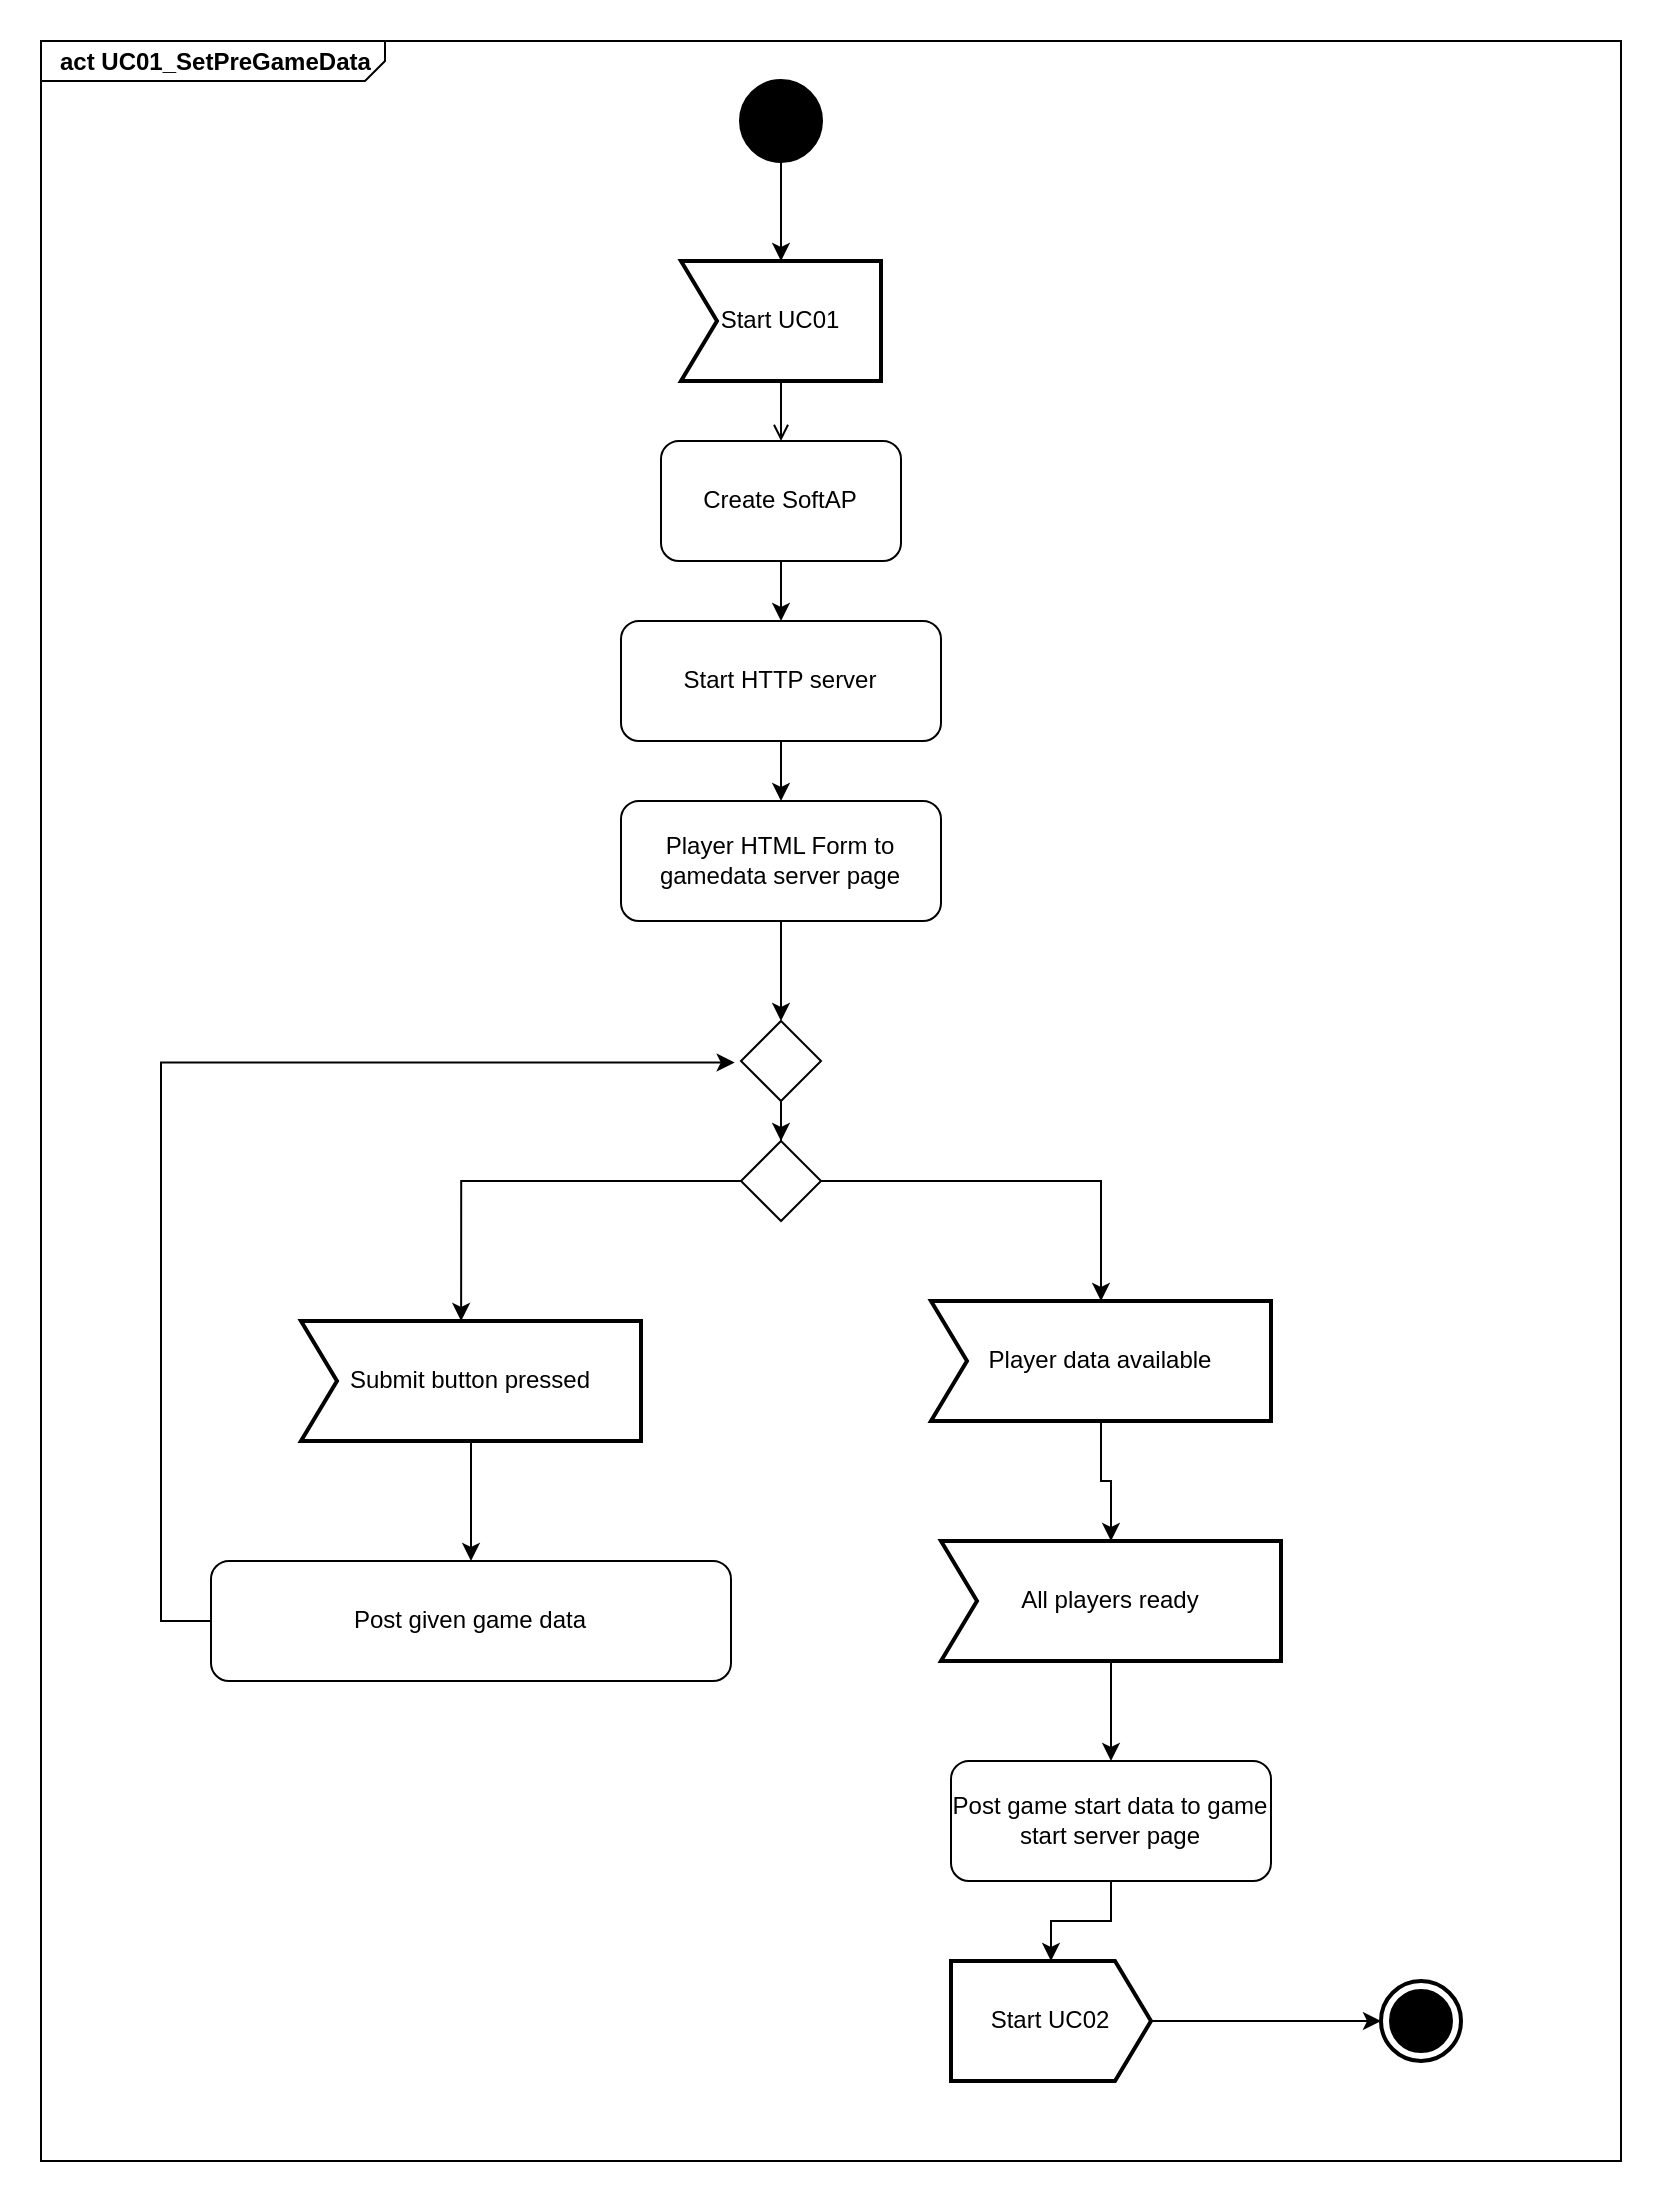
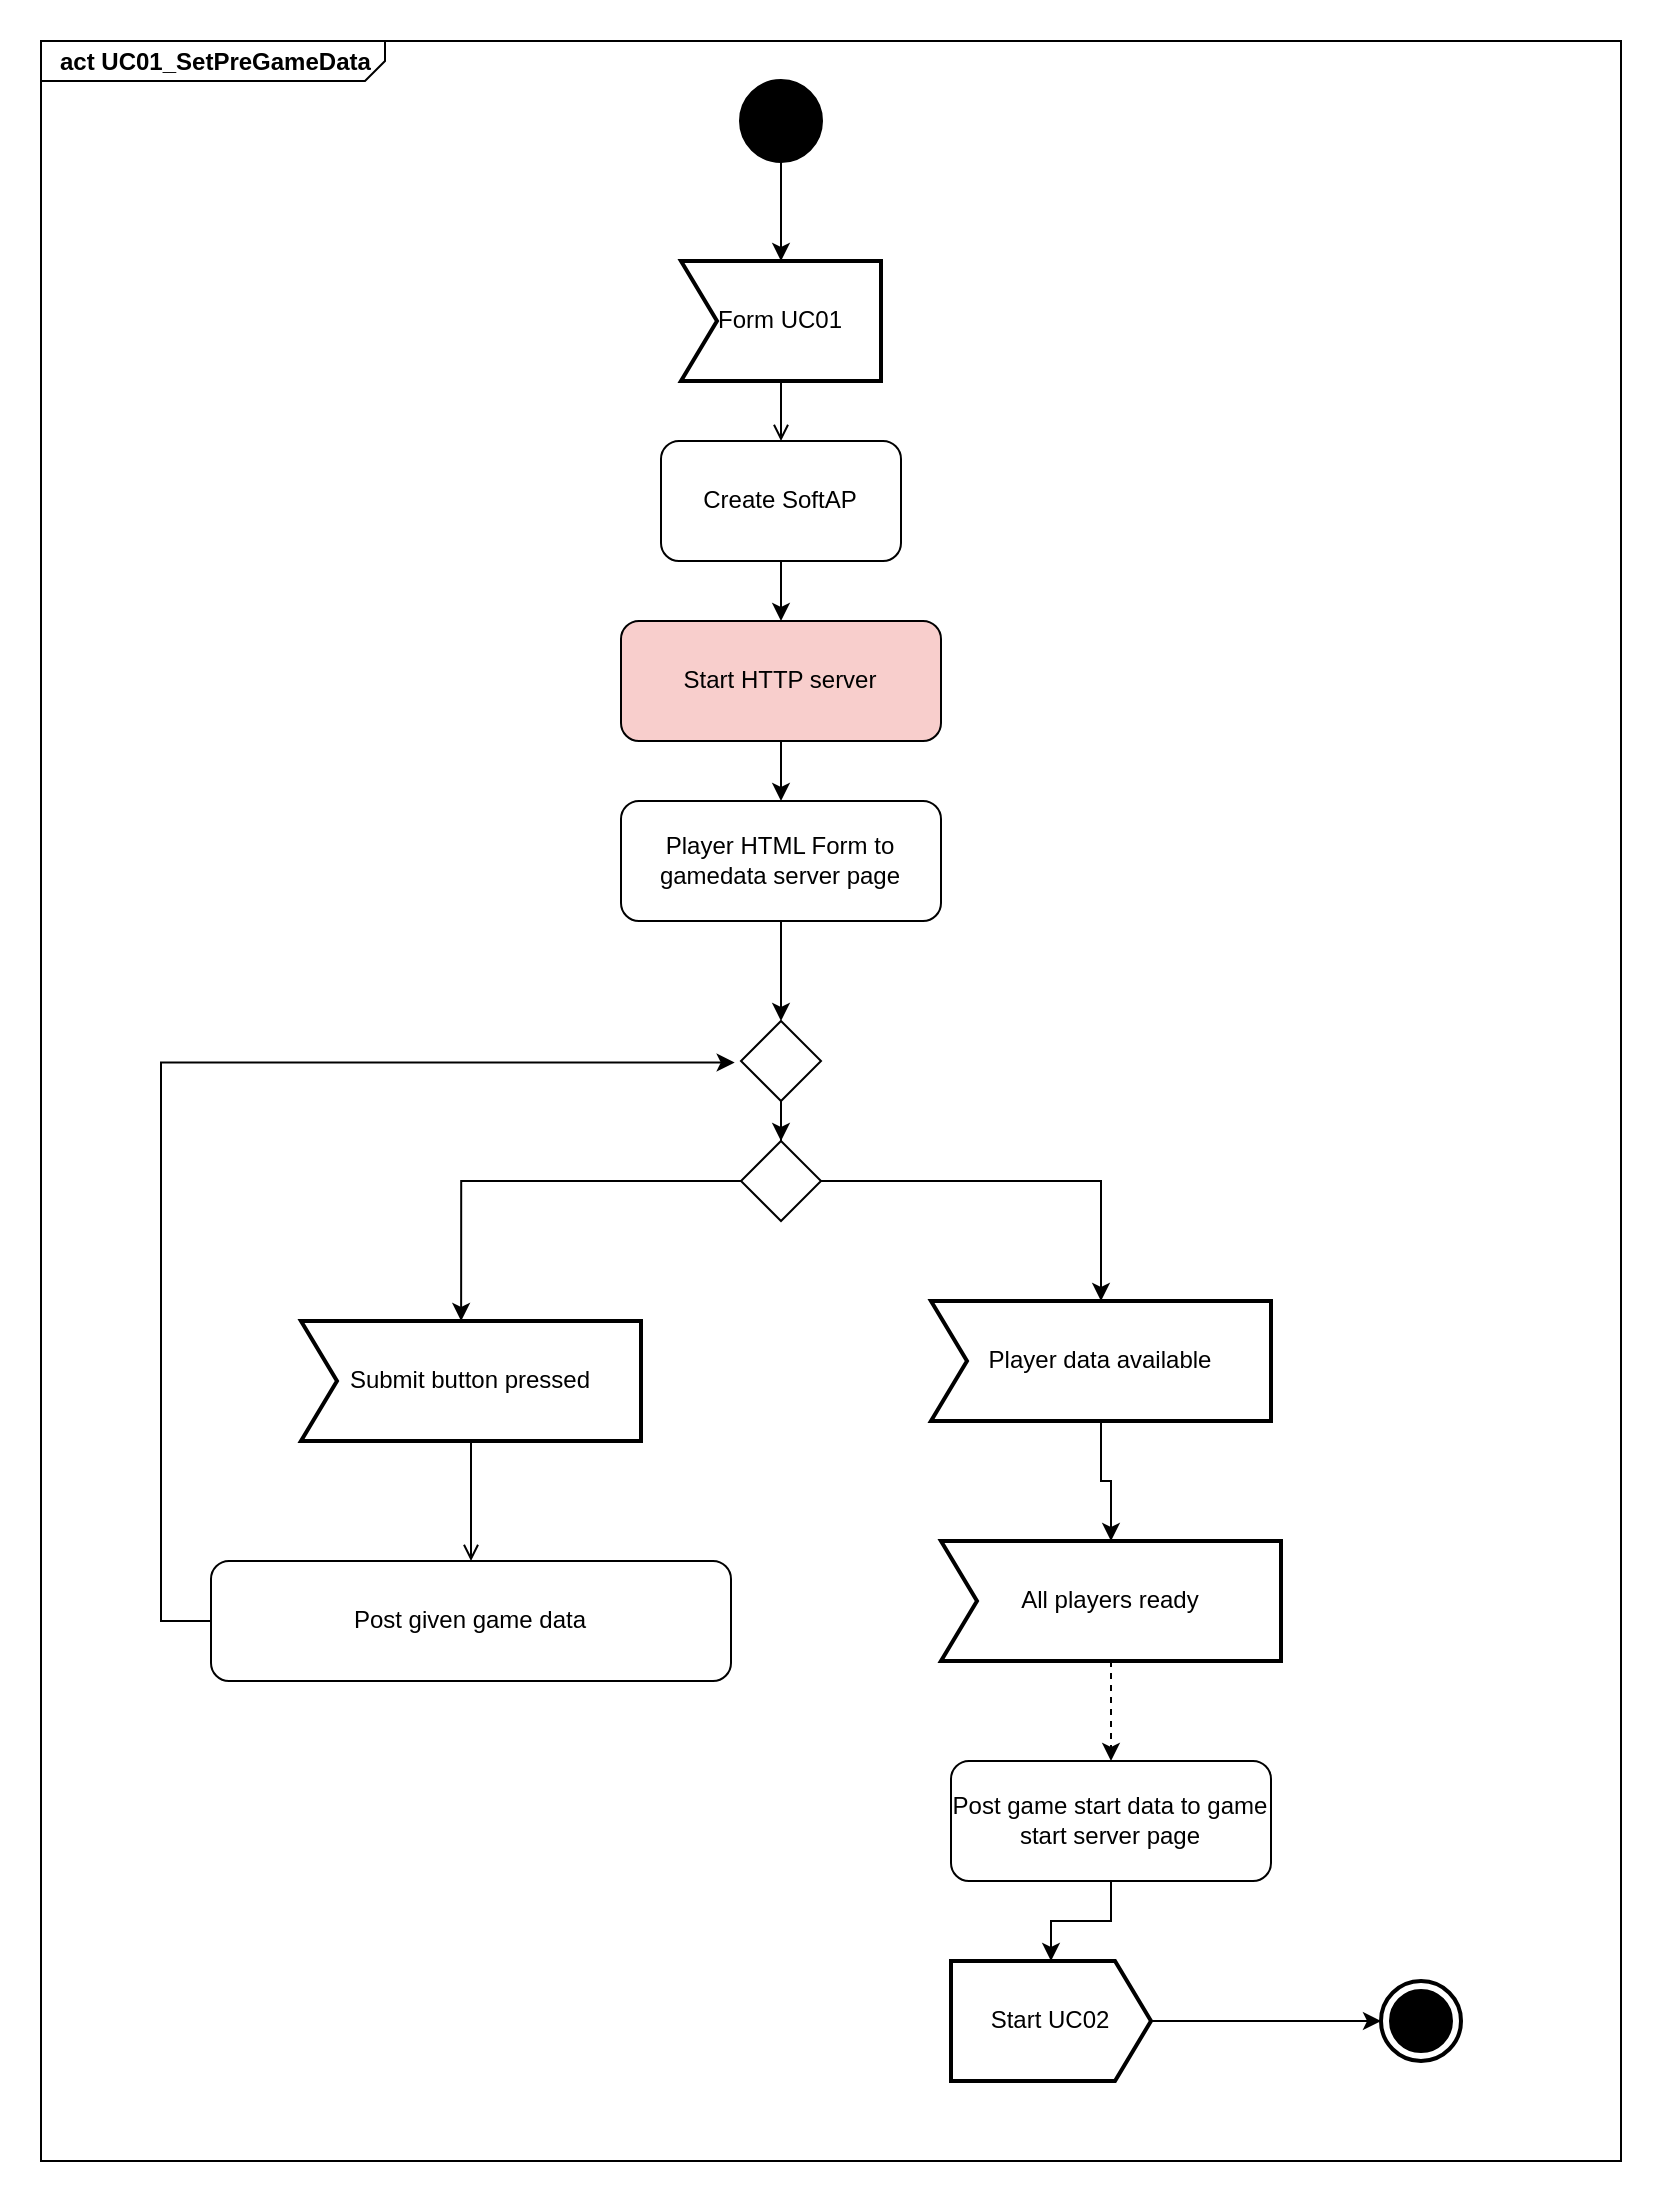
node "Start UC01": label "Start UC01" -> "Form UC01"
node "Start HTTP server": fillcolor #ffffff -> #f8cecc
edge "Submit button pressed" -> "Post given game data": arrowhead classic -> open
edge "All players ready" -> "Post game start data to game start server page": style solid -> dashed
